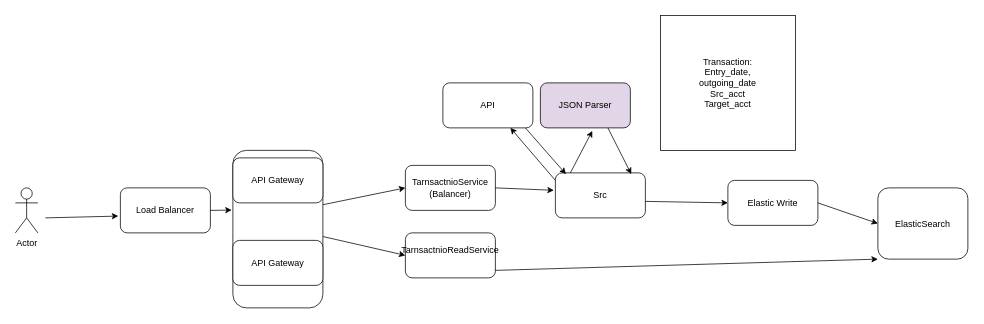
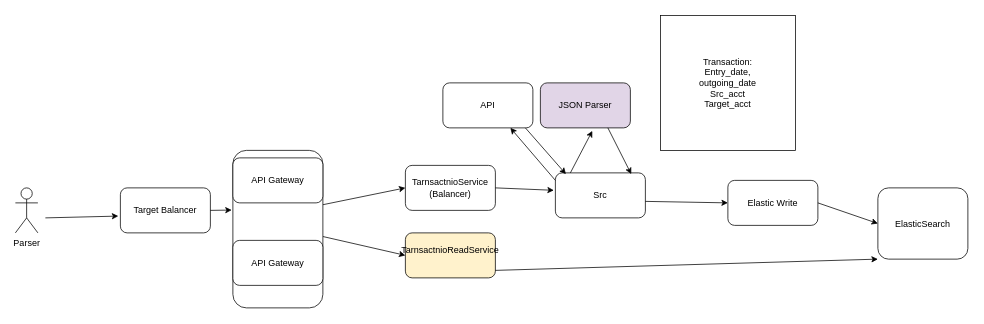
node "Load Balancer": label "Load Balancer" -> "Target Balancer"
node "Actor": label "Actor" -> "Parser"
node "TarnsactnioReadService": fillcolor #ffffff -> #fff2cc
